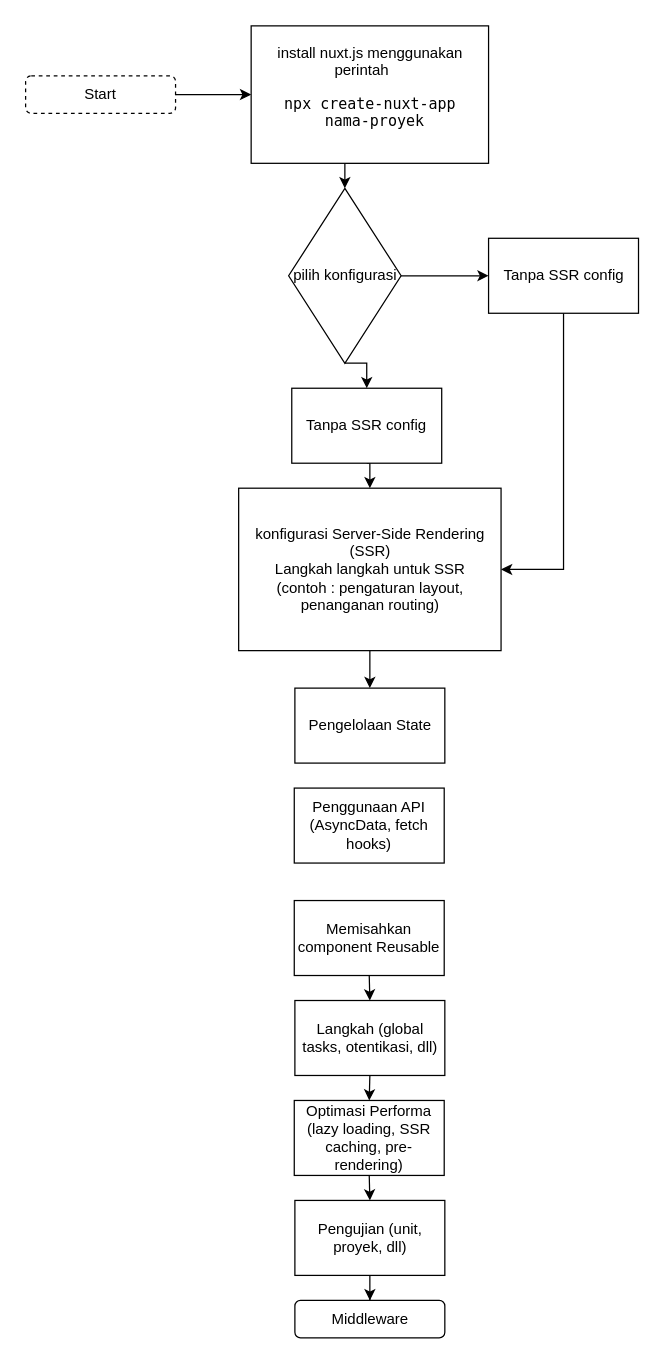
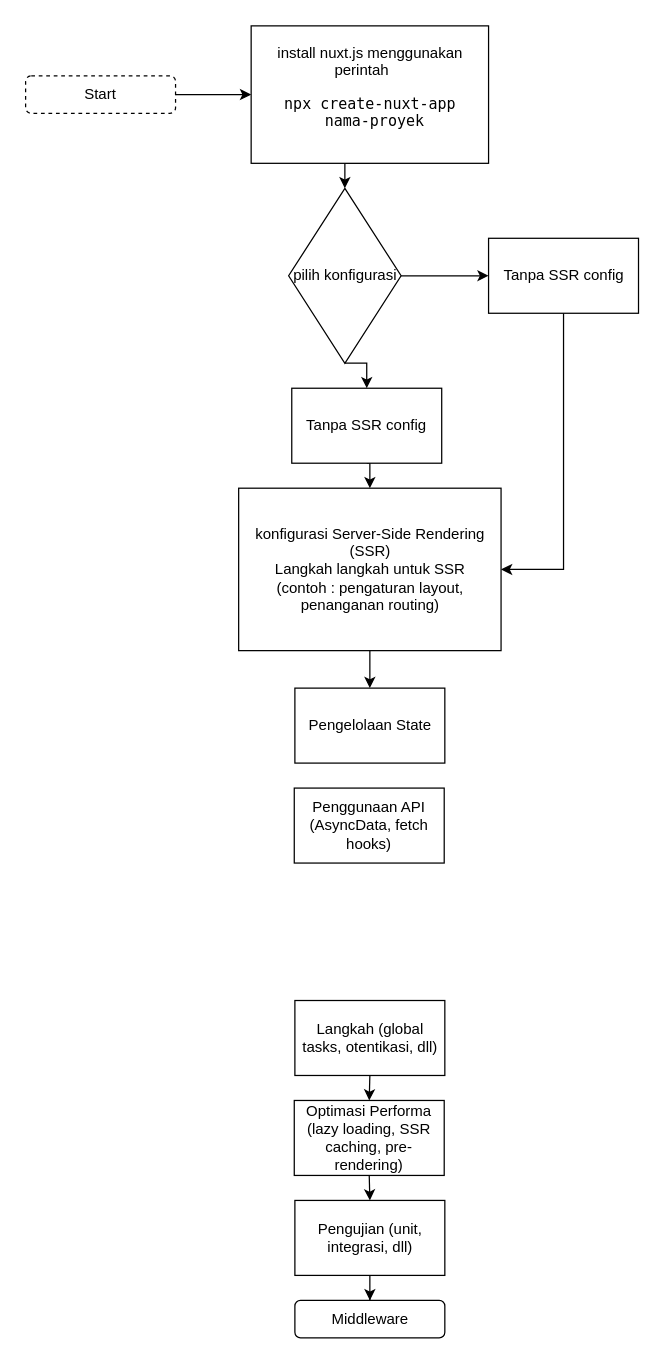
node "Memisahkan component Reusable": removed
edge "Memisahkan component Reusable" -> "Langkah (global tasks, otentikasi, dll)": removed
node "Pengujian (unit, proyek, dll)": label "Pengujian (unit, proyek, dll)" -> "Pengujian (unit, integrasi, dll)"
